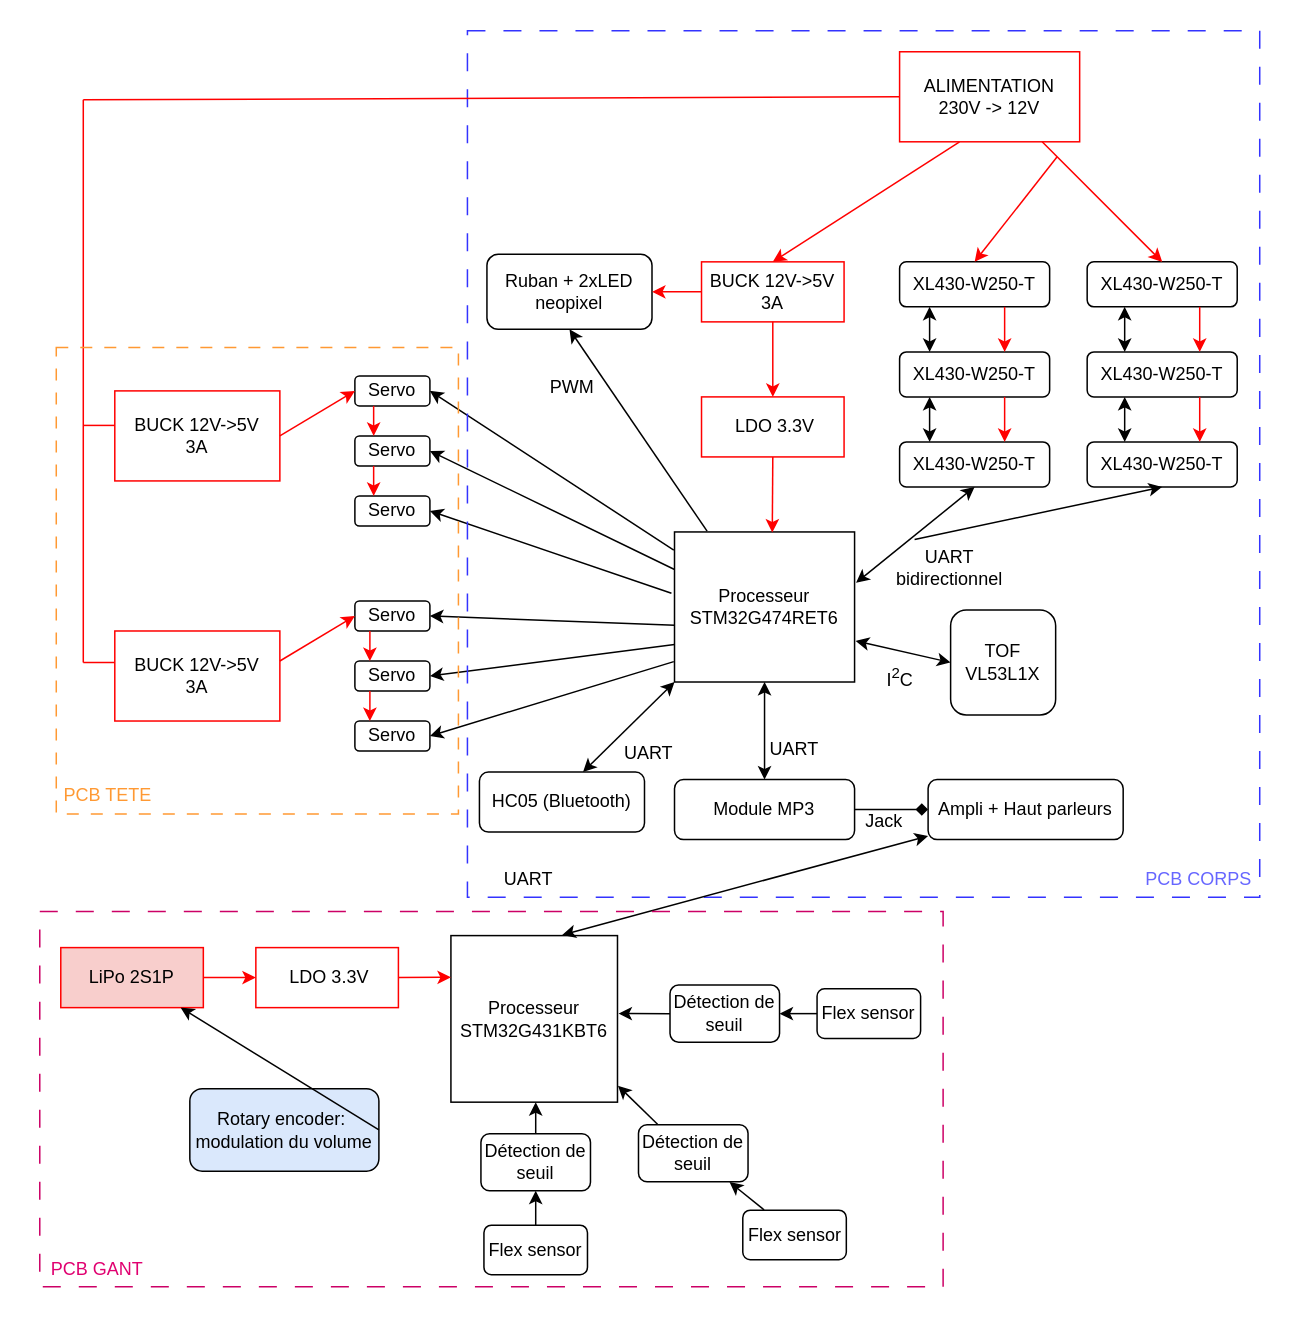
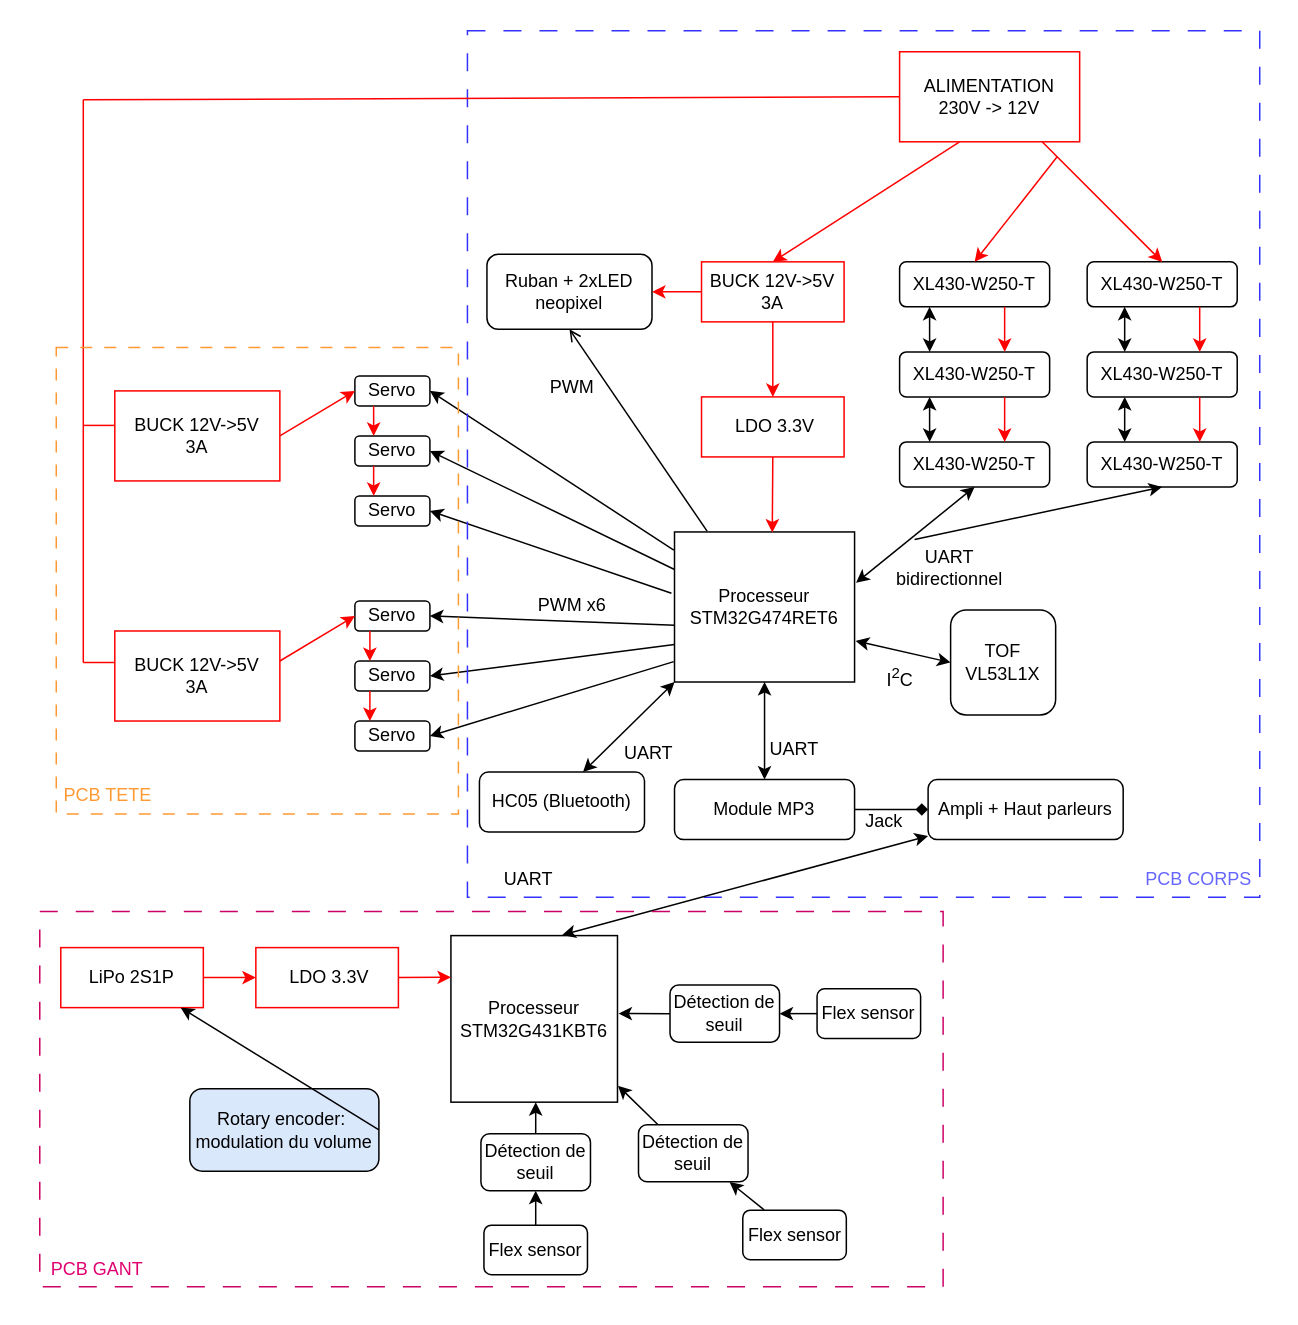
edge "Processeur STM32G474RET6" -> "Ruban + 2xLED neopixel": arrowhead classic -> open
node "PWM x6": added
node "LiPo 2S1P": fillcolor #f8cecc -> #ffffff
